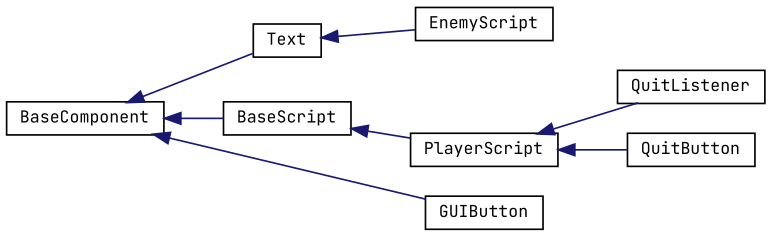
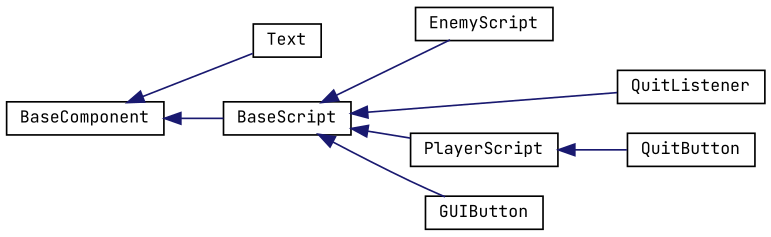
edge "EnemyScript" -> "Text": now "EnemyScript" -> "BaseScript"
edge "QuitListener" -> "PlayerScript": now "QuitListener" -> "BaseScript"
edge "GUIButton" -> "BaseComponent": now "GUIButton" -> "BaseScript"
